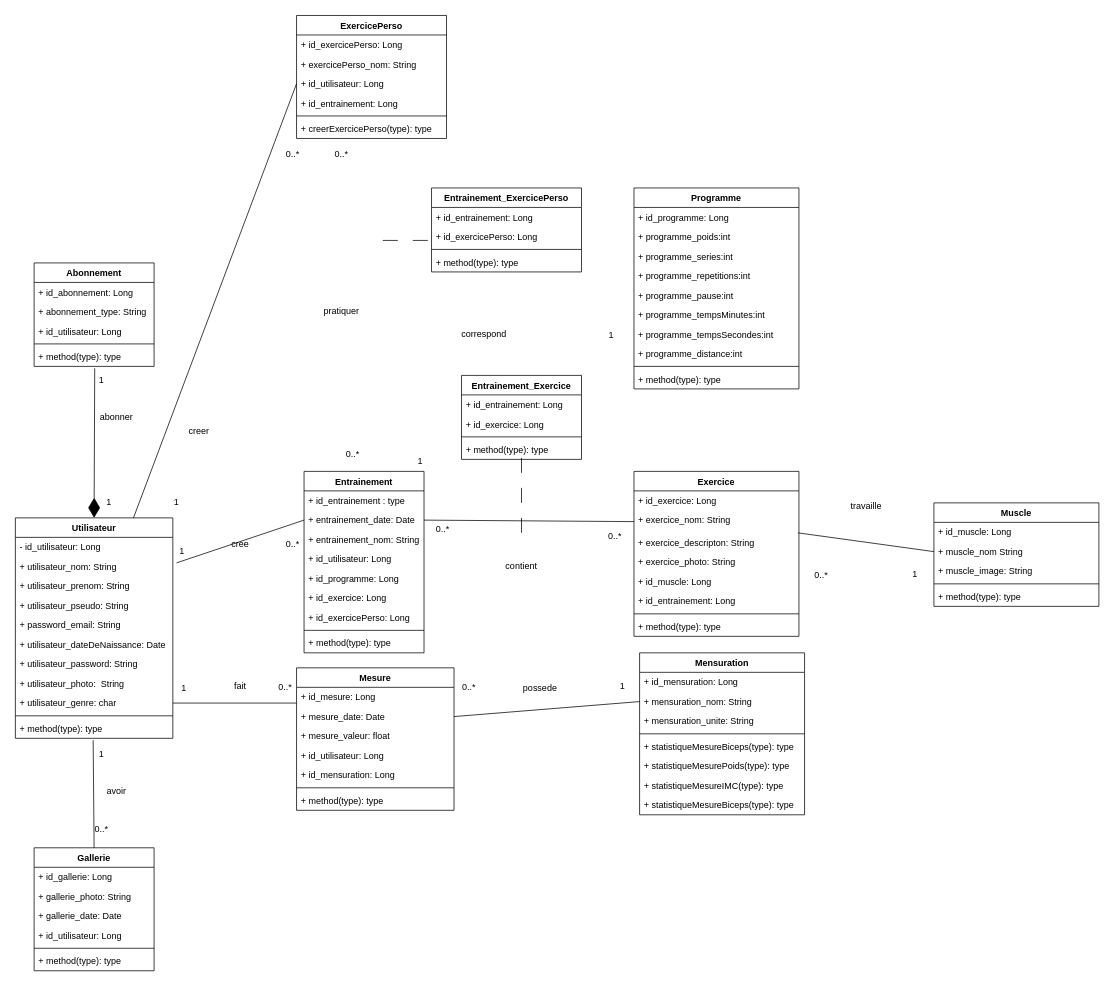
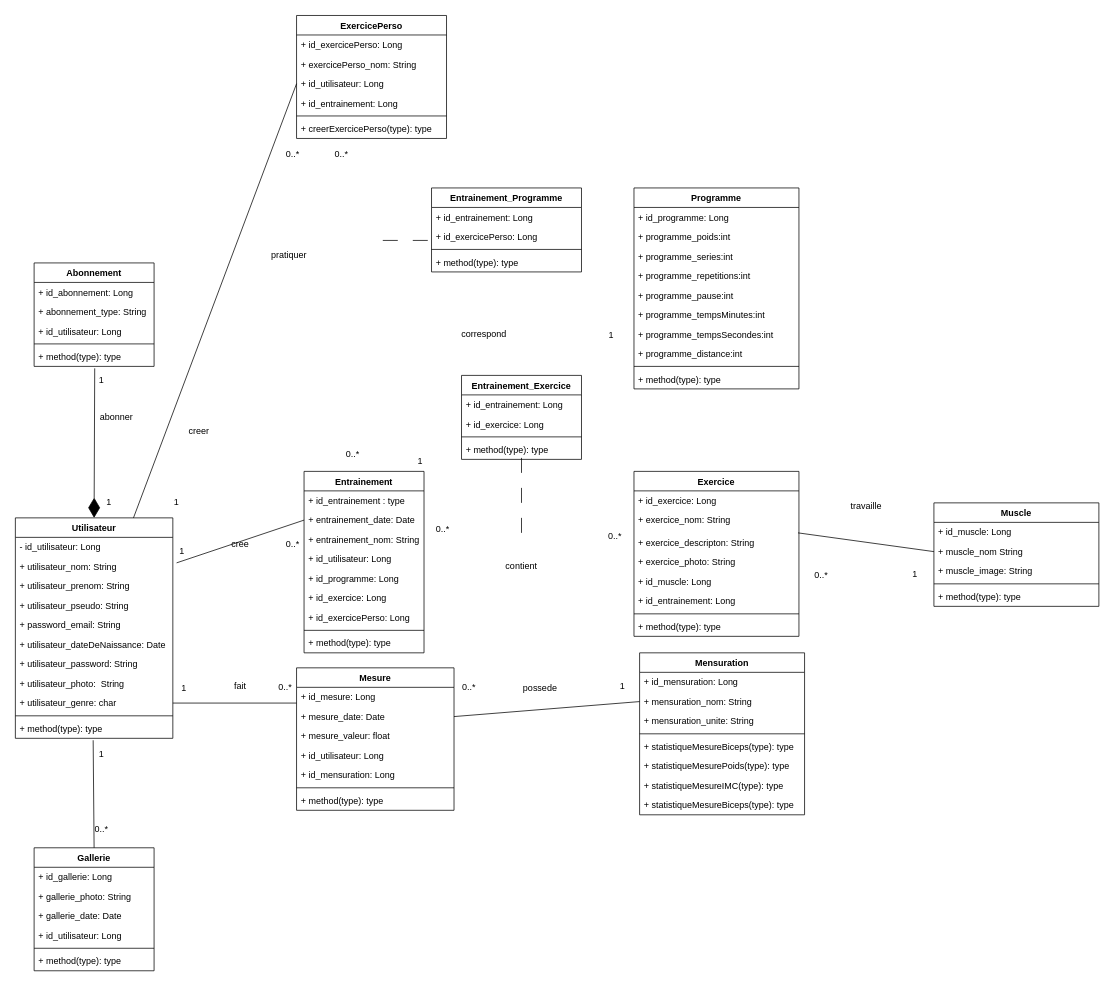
node "Entrainement_ExercicePerso": label "Entrainement_ExercicePerso" -> "Entrainement_Programme"
node "pratiquer": moved (342, 312) -> (289, 255)
edge "+ entrainement_date: Date" -- "+ exercice_nom: String": removed
node "avoir": removed
